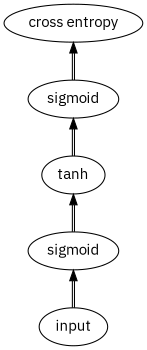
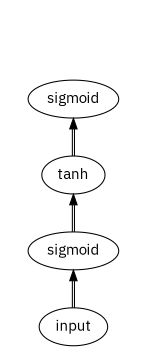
node "cross entropy": removed
